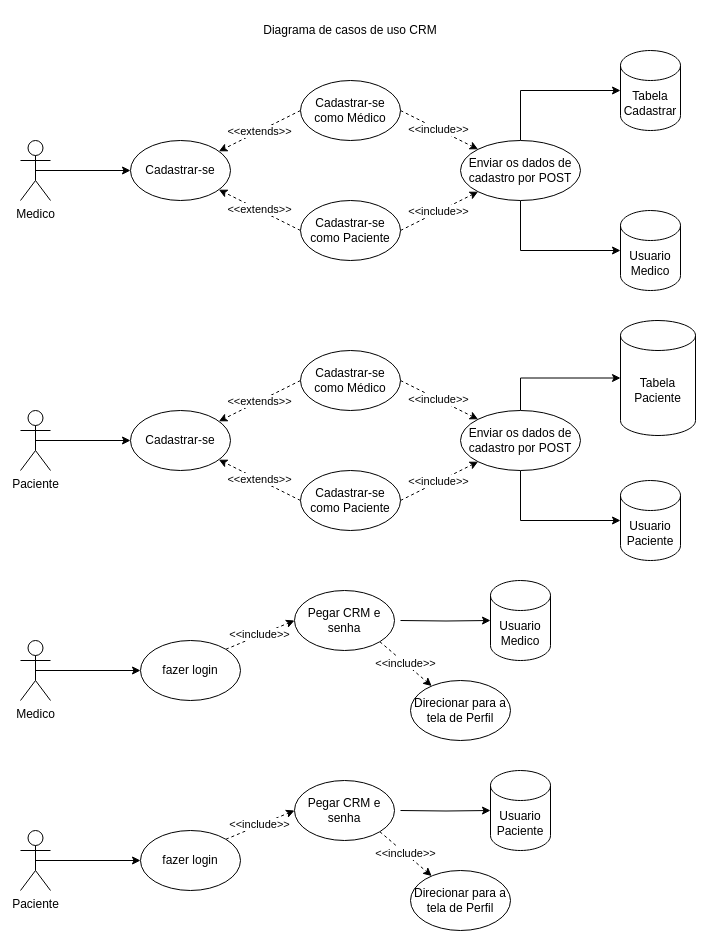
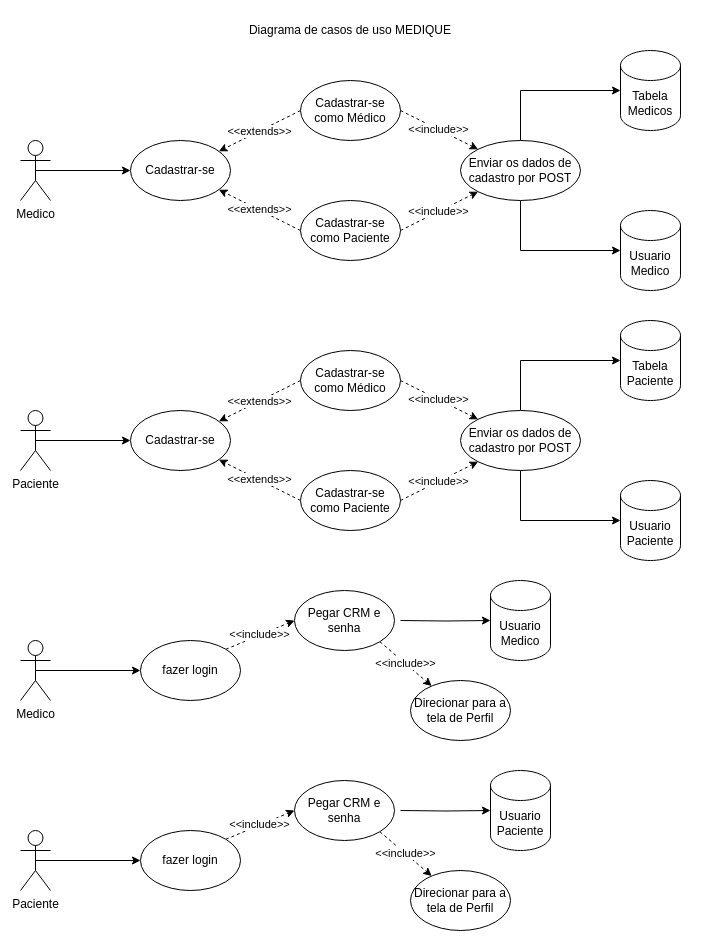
node "Diagrama de casos de uso CRM": label "Diagrama de casos de uso CRM" -> "Diagrama de casos de uso MEDIQUE"
node "Tabela Cadastrar": label "Tabela Cadastrar" -> "Tabela Medicos"
node "Tabela Paciente": size 75x115 -> 60x80
